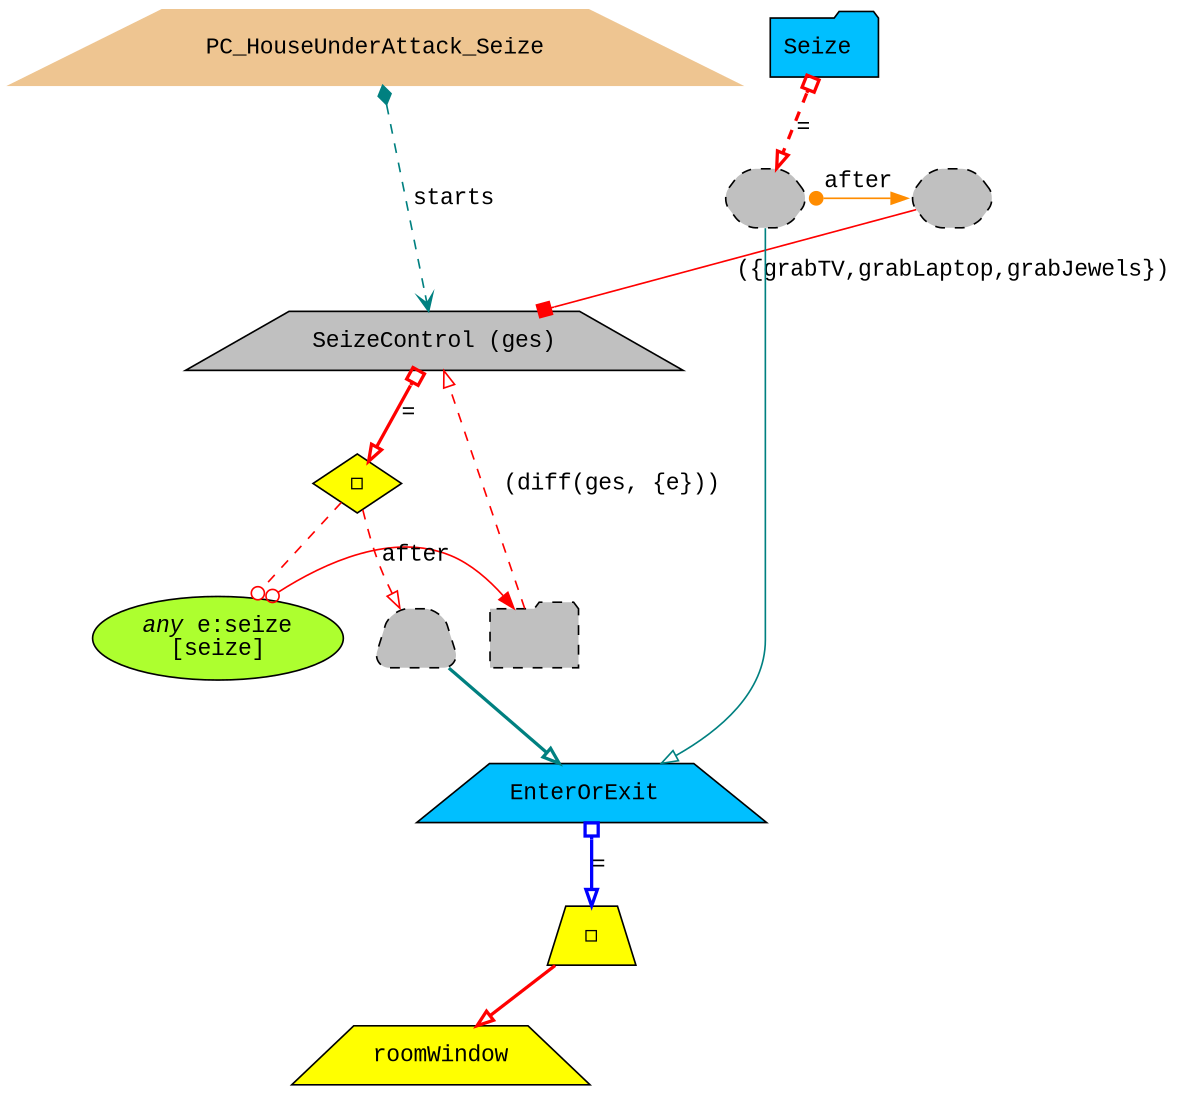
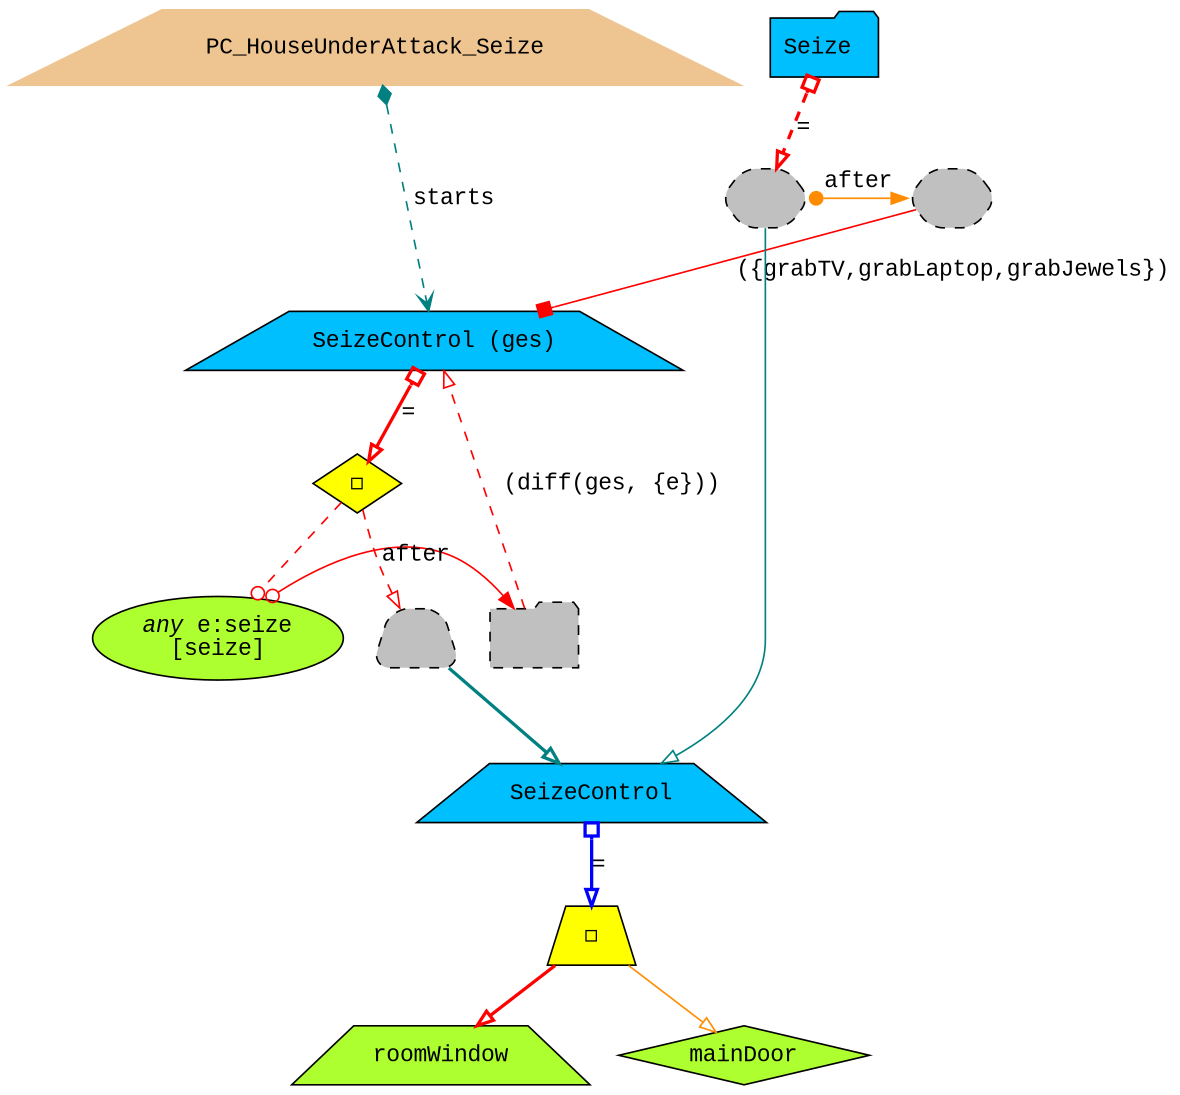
node "SeizeControl (ges)": fillcolor gray -> deepskyblue
node "EnterOrExit": label "EnterOrExit" -> "SeizeControl"
node "roomWindow": fillcolor yellow -> greenyellow
node "mainDoor": added
